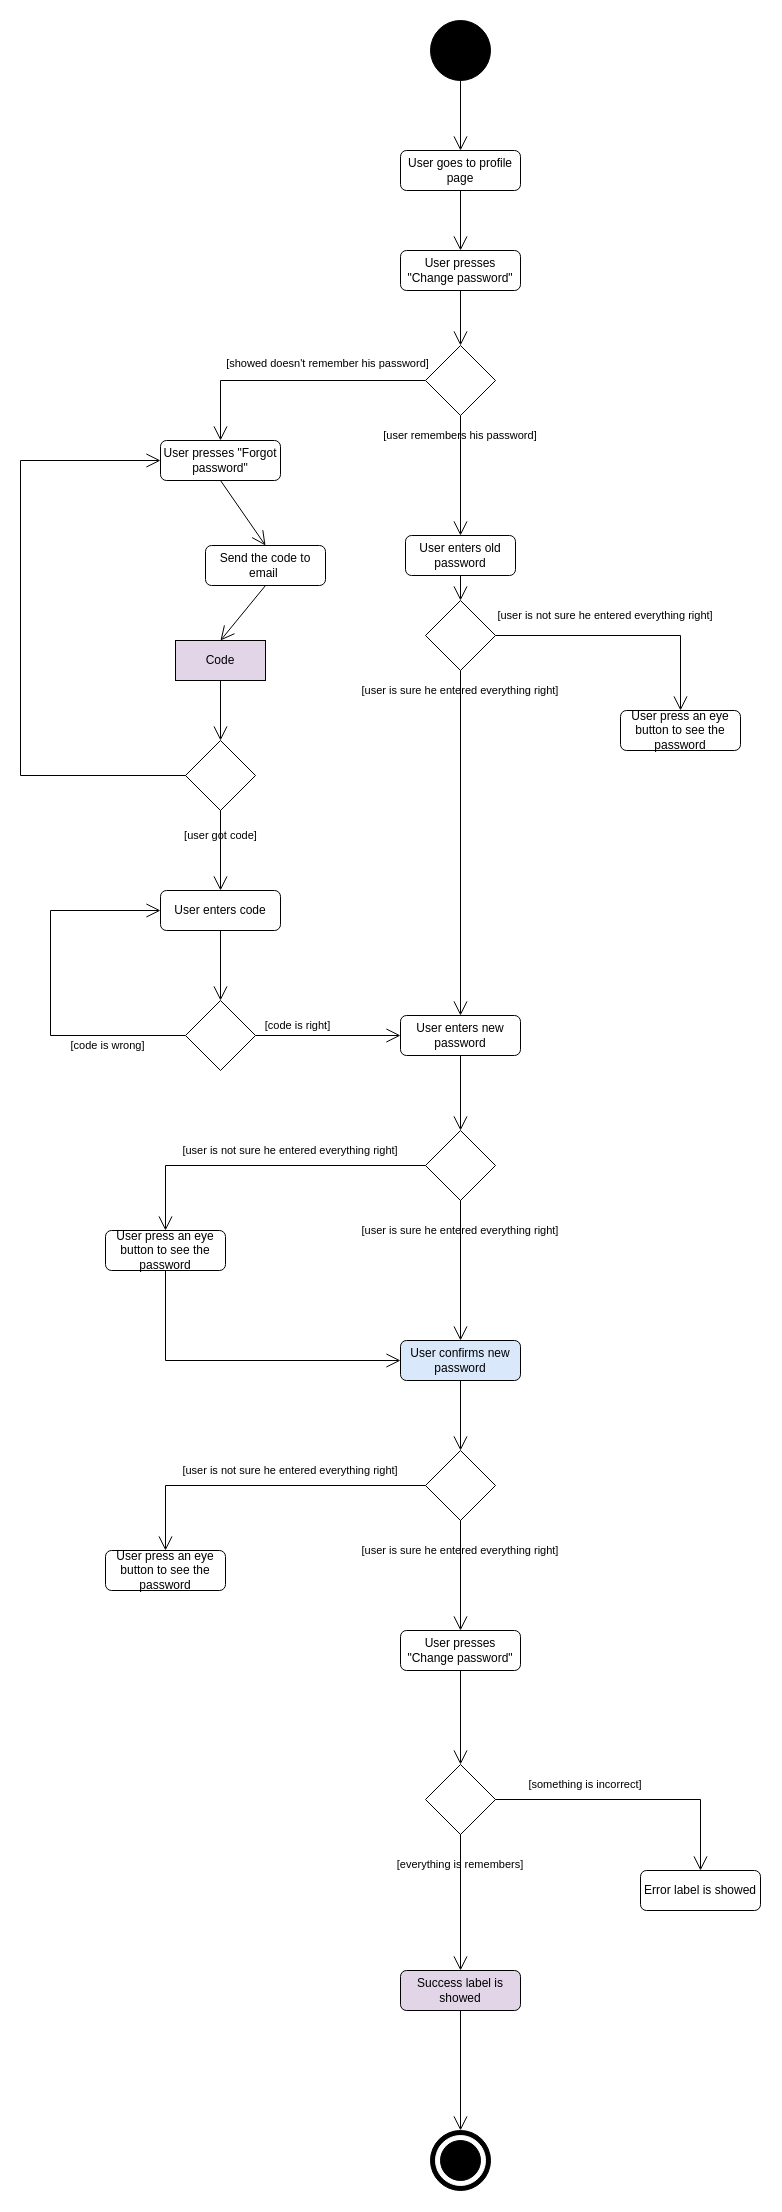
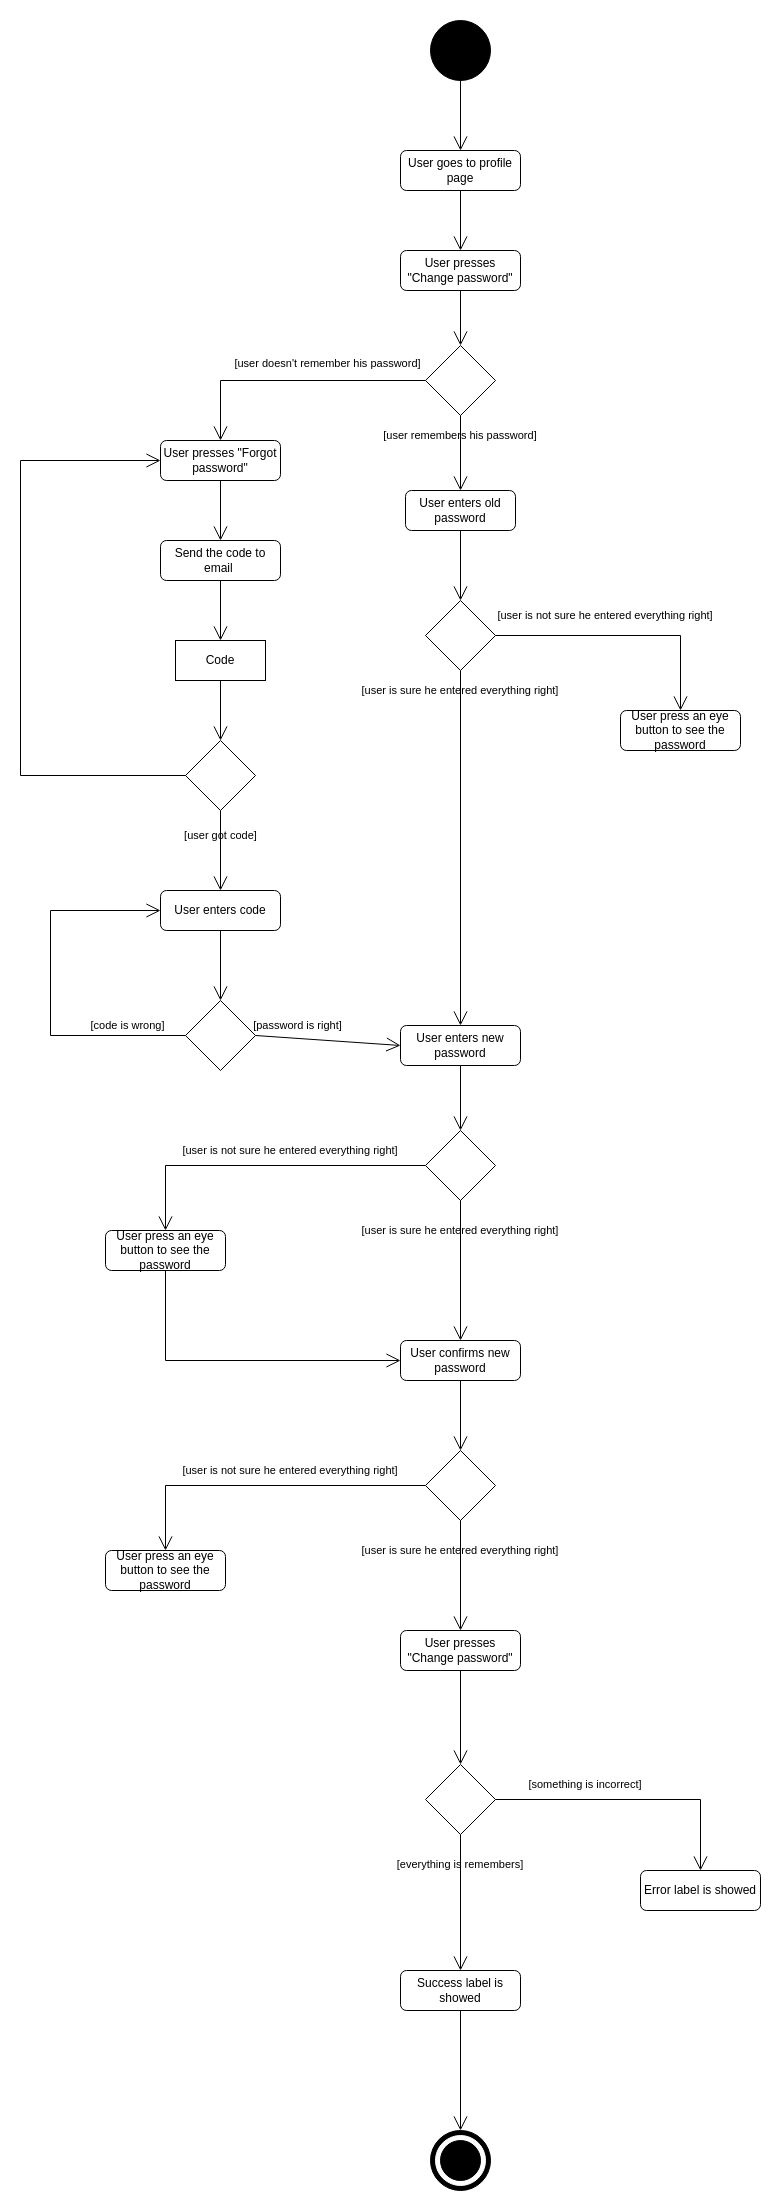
node "[showed doesn't remember his password]": label "[showed doesn't remember his password]" -> "[user doesn't remember his password]"
node "User enters old password": moved (461, 556) -> (461, 511)
node "Send the code to email": moved (266, 566) -> (221, 561)
node "Code": fillcolor #e1d5e7 -> #ffffff
node "[code is right]": label "[code is right]" -> "[password is right]"
node "User enters new password": moved (461, 1036) -> (461, 1046)
node "[code is wrong]": moved (108, 1046) -> (128, 1026)
node "User confirms new password": fillcolor #dae8fc -> #ffffff
node "Success label is showed": fillcolor #e1d5e7 -> #ffffff
